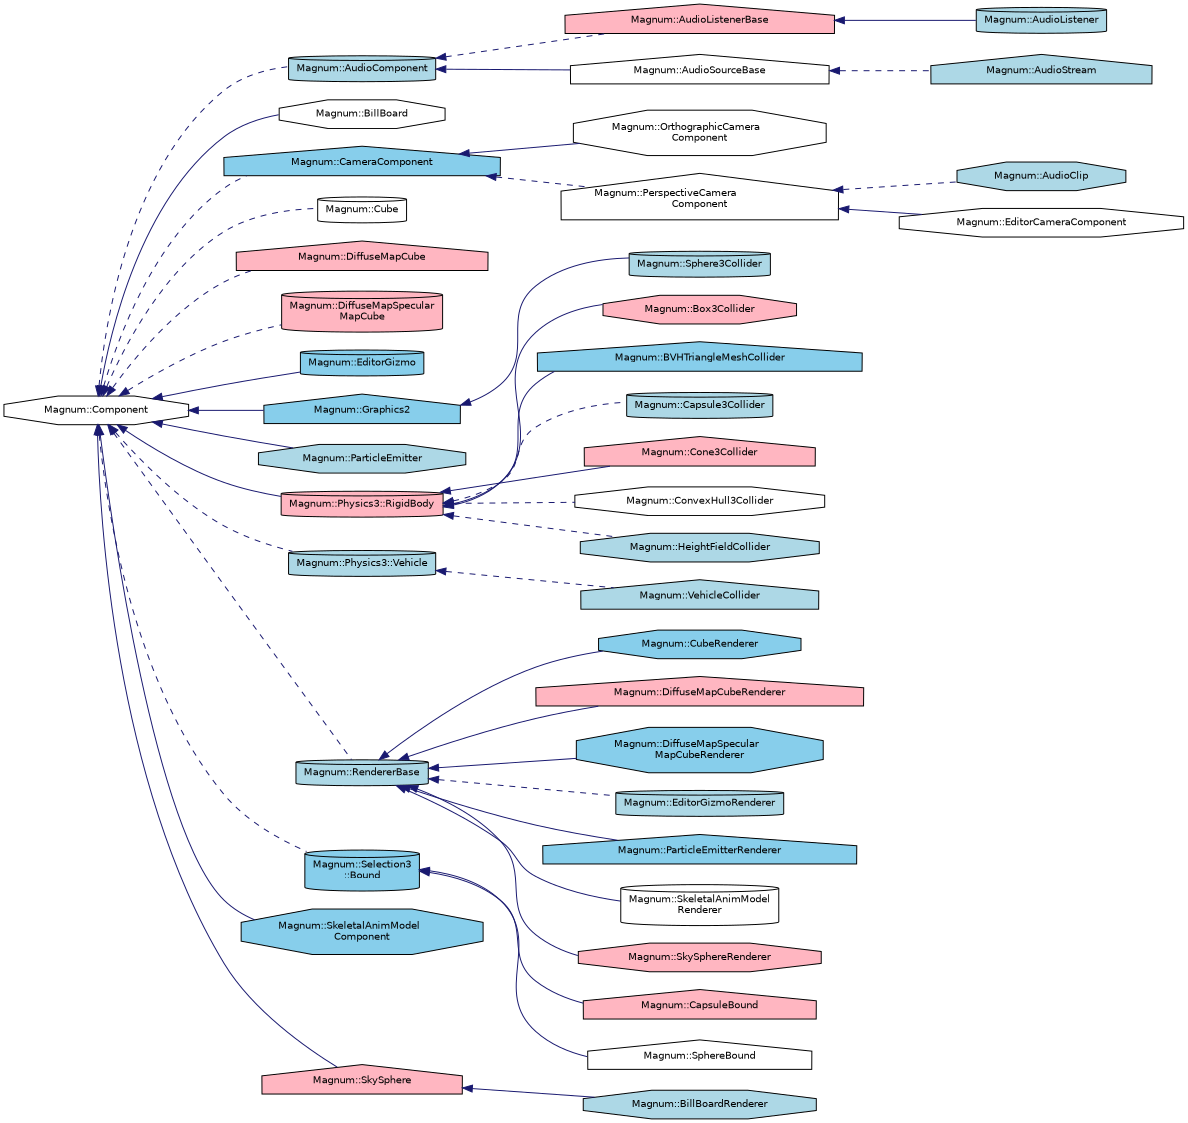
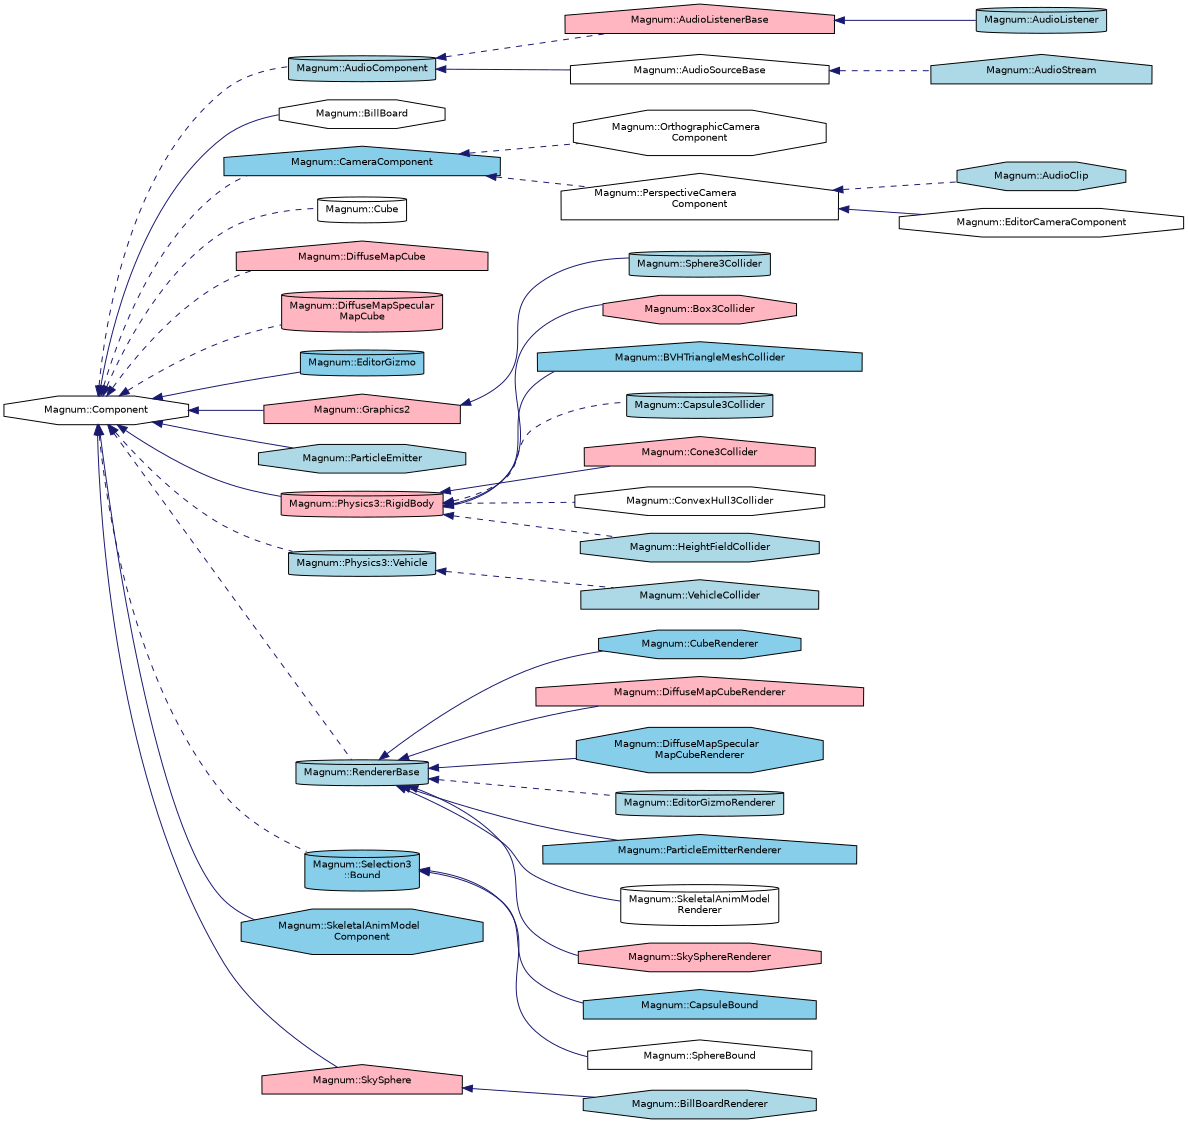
edge "Magnum::OrthographicCamera Component" -> "Magnum::CameraComponent": style solid -> dashed
node "Magnum::Graphics2": fillcolor skyblue -> lightpink
node "Magnum::CapsuleBound": fillcolor lightpink -> skyblue
